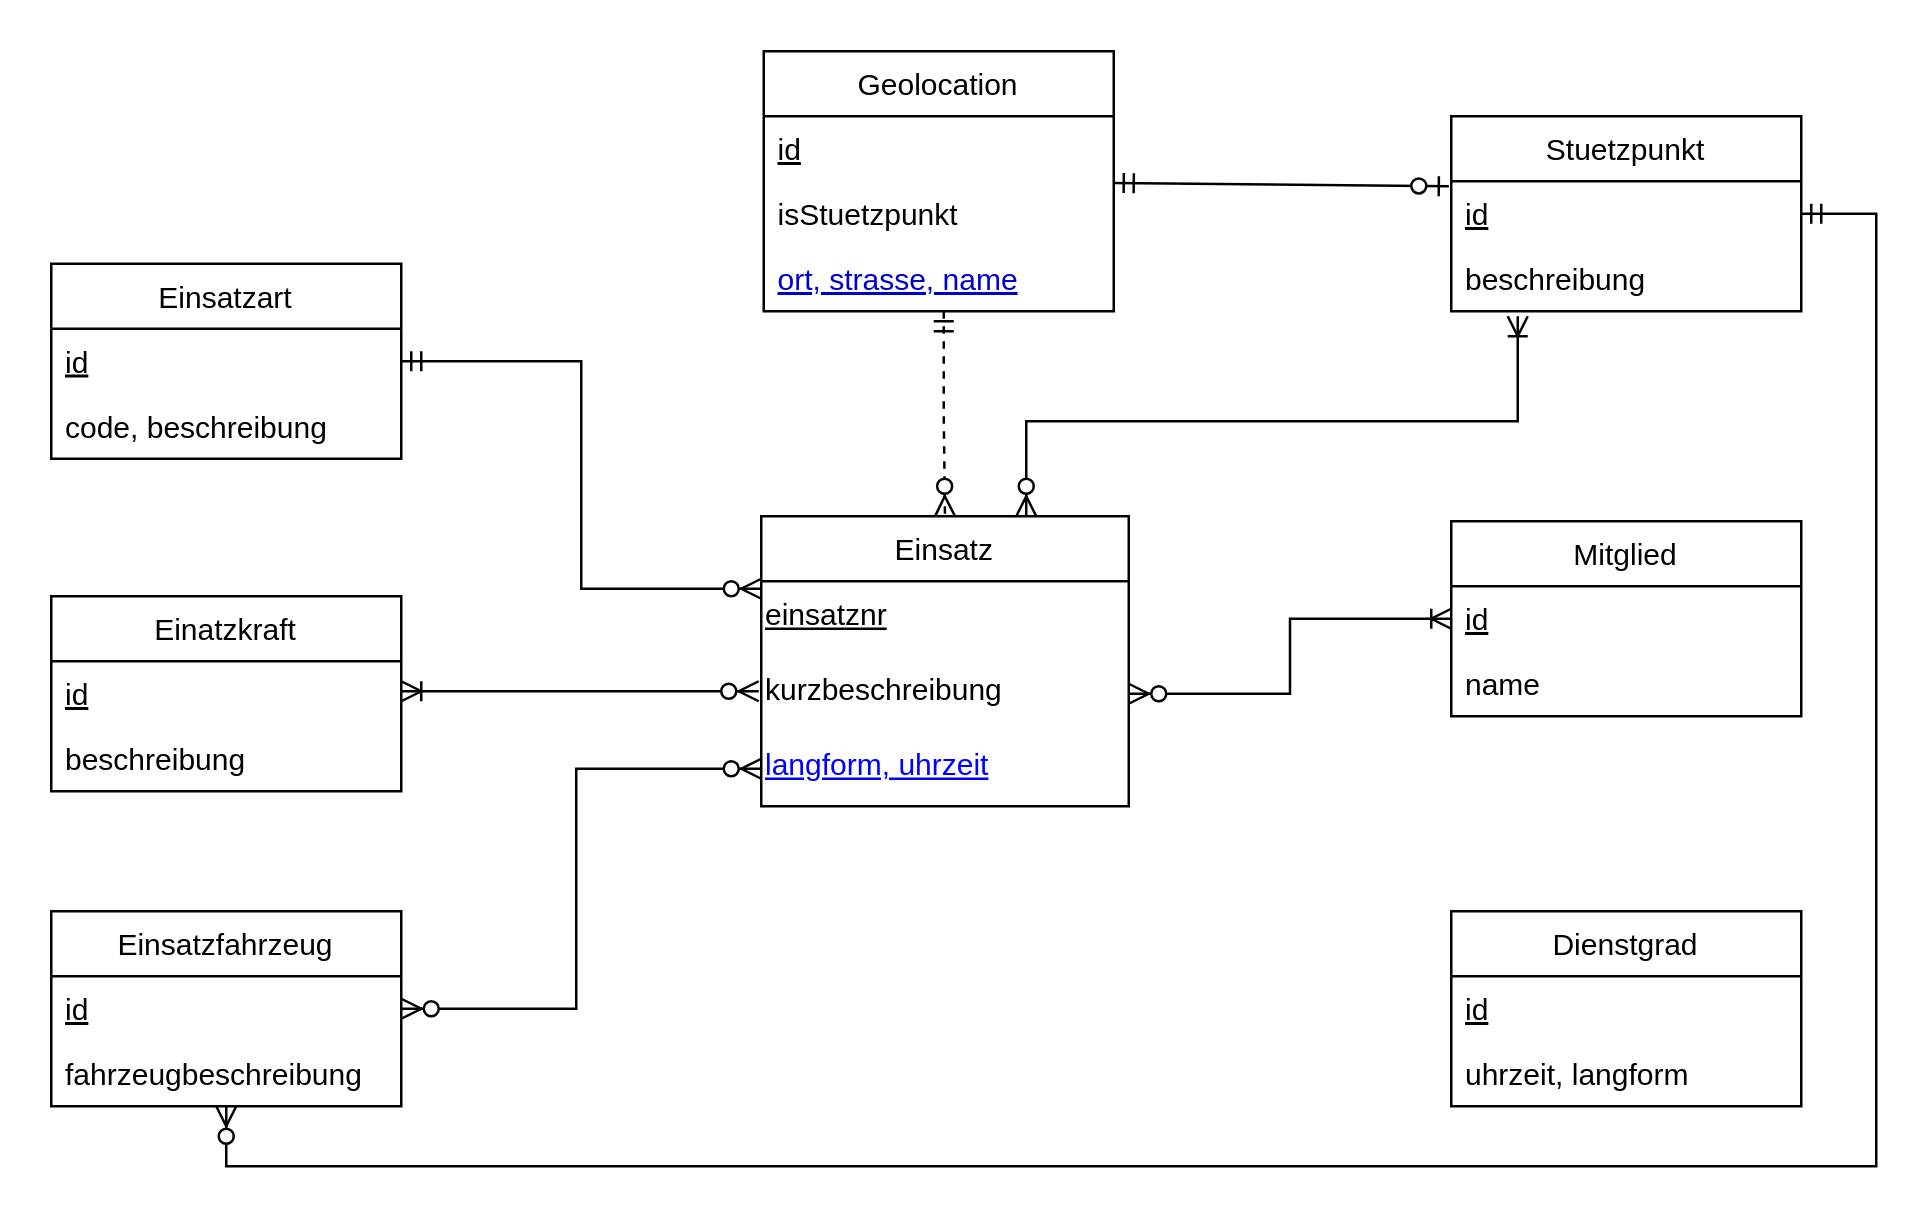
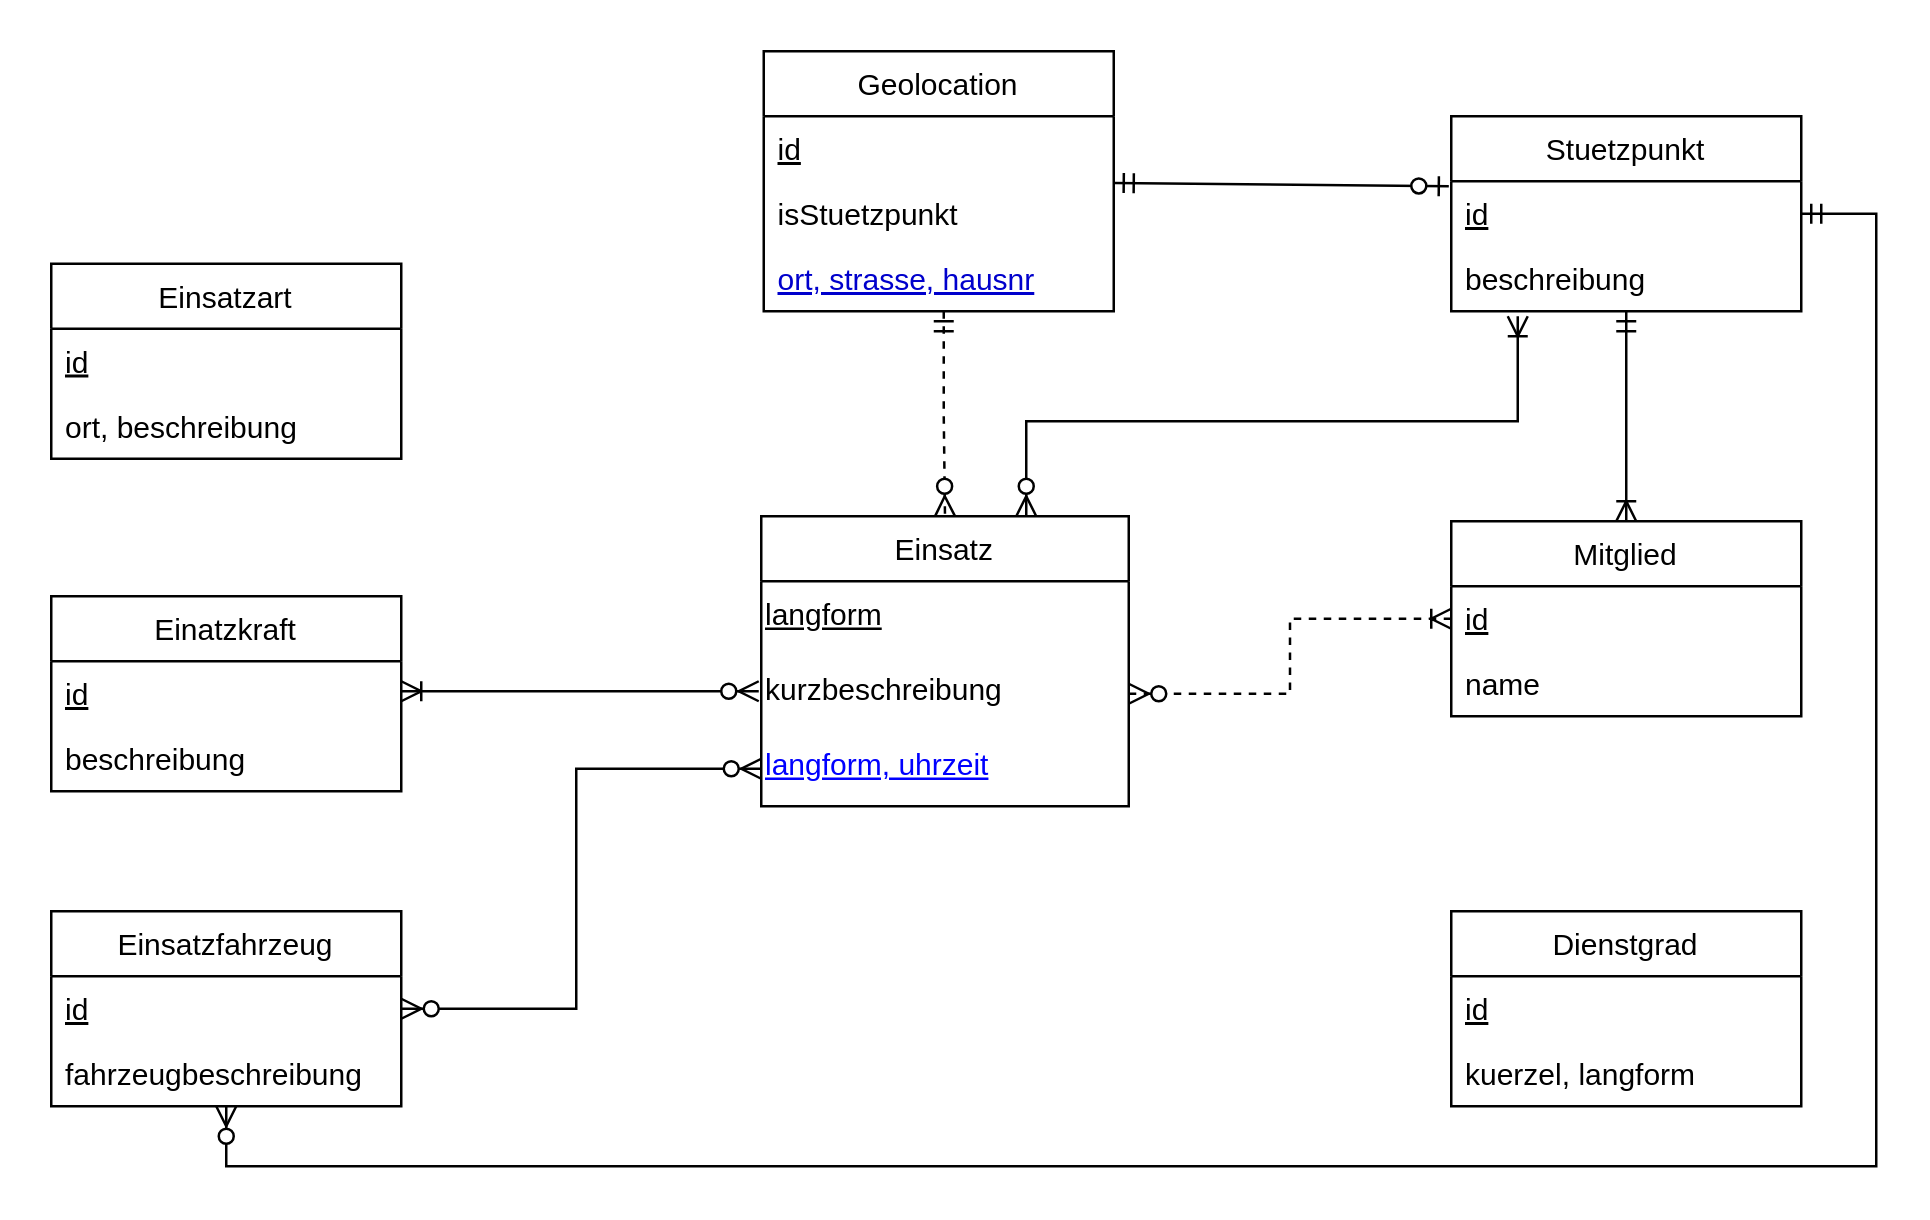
node "ort, strasse, name": label "ort, strasse, name" -> "ort, strasse, hausnr"
edge "Stuetzpunkt" -- "Mitglied": added
node "code, beschreibung": label "code, beschreibung" -> "ort, beschreibung"
edge "Einsatzart" -- "Einsatz": removed
node "einsatznr": label "einsatznr" -> "langform"
edge "Mitglied" -- "kurzbeschreibung": style solid -> dashed
node "uhrzeit, langform": label "uhrzeit, langform" -> "kuerzel, langform"
